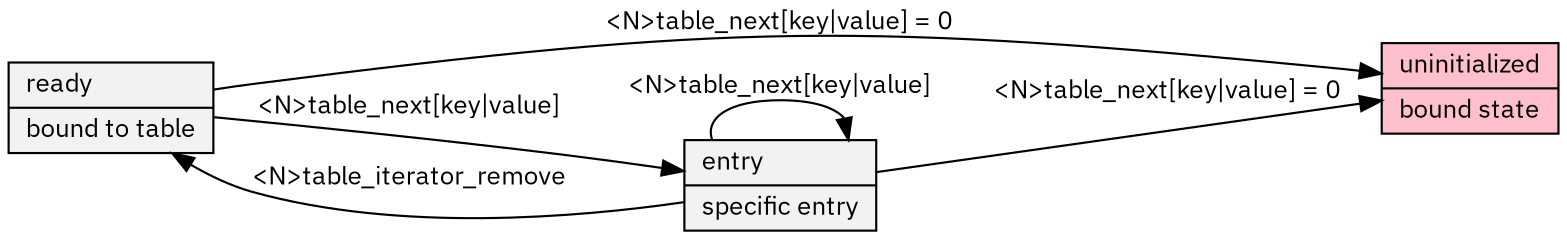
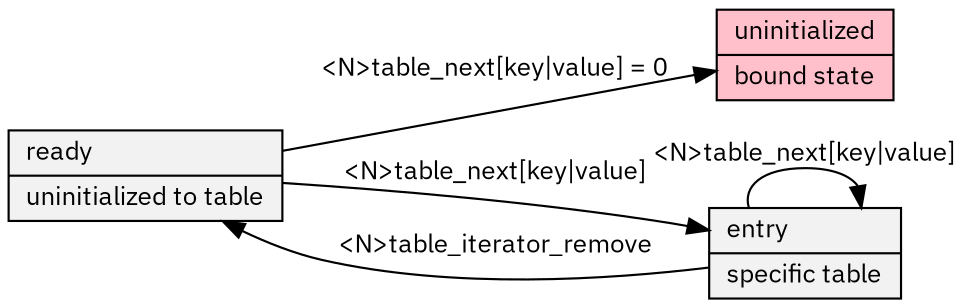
node "ready": text "bound to table" -> "uninitialized to table"
edge "entry" -> "uninitialized": removed, label "<N>table_next[key|value] = 0"
node "entry": text "specific entry" -> "specific table"
